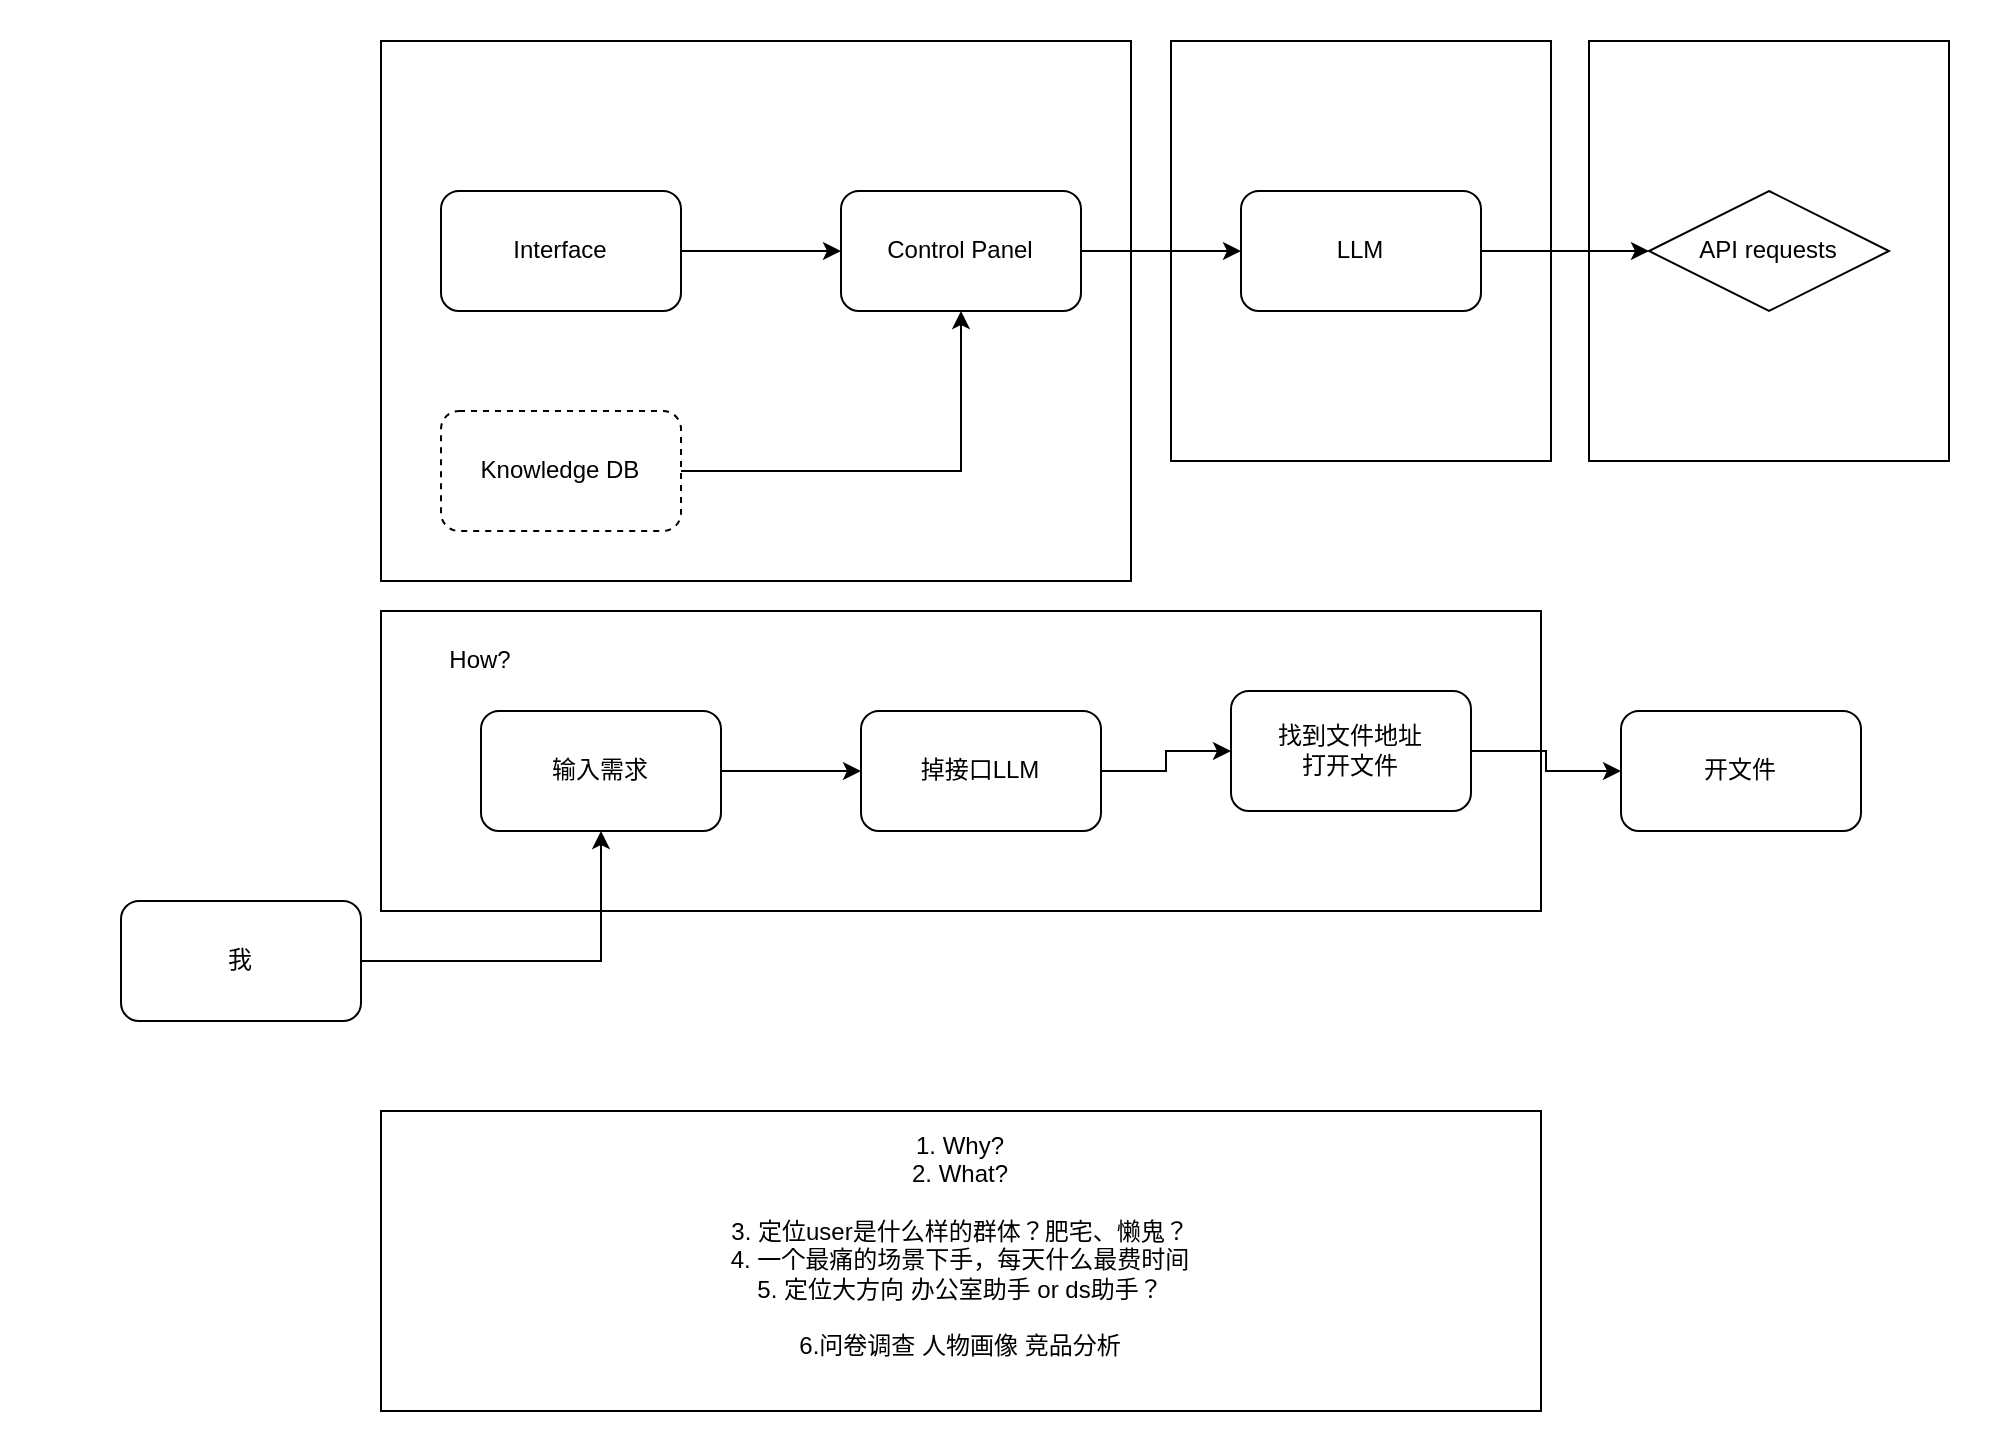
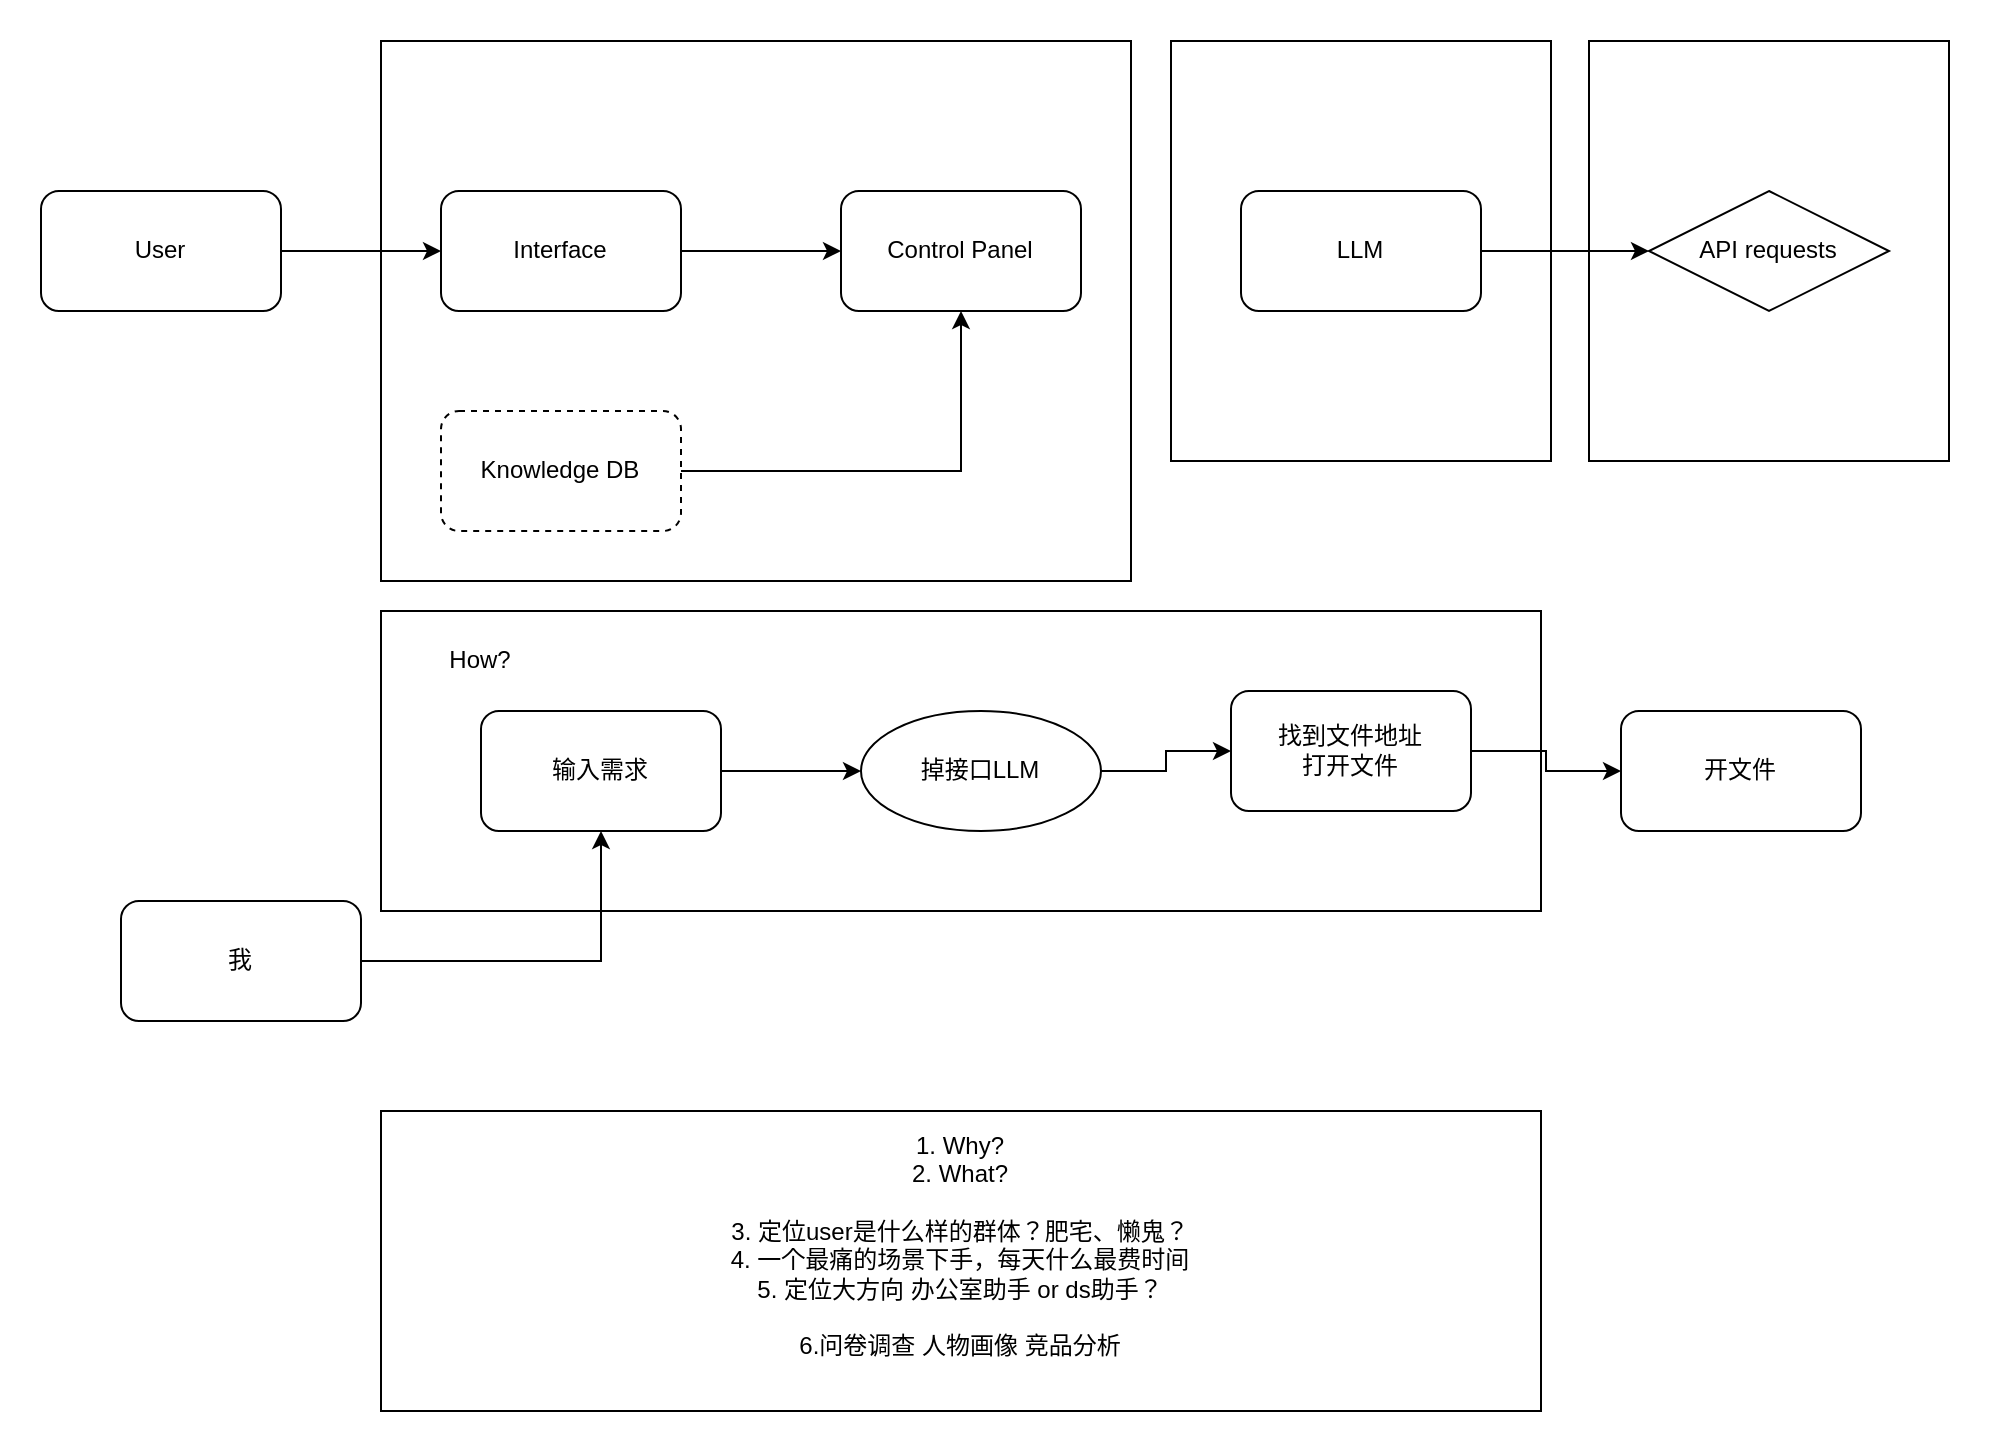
node "User": added
edge "User" -> "Interface": added
edge "Control Panel" -> "LLM": removed
node "掉接口LLM": shape rounded rectangle -> ellipse
